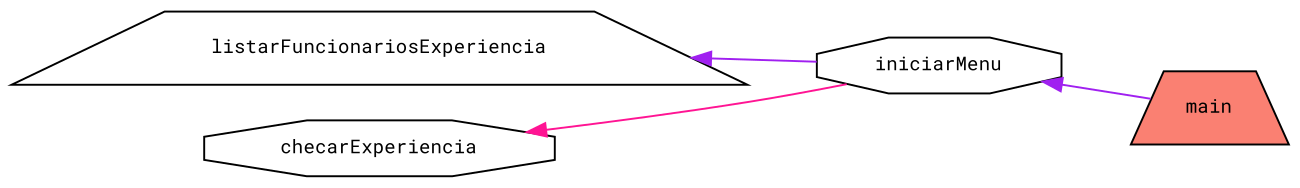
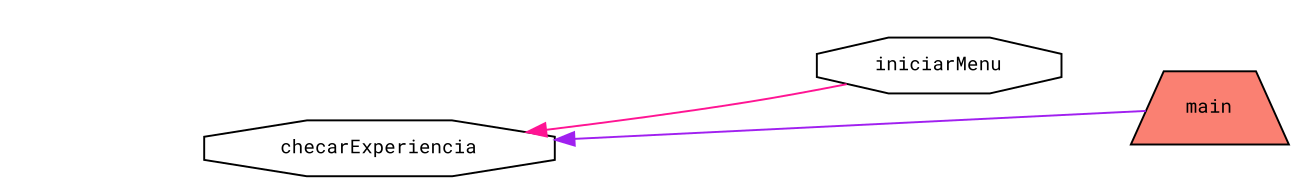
node "listarFuncionariosExperiencia": removed
edge "main" -> "iniciarMenu": now "main" -> "checarExperiencia"
